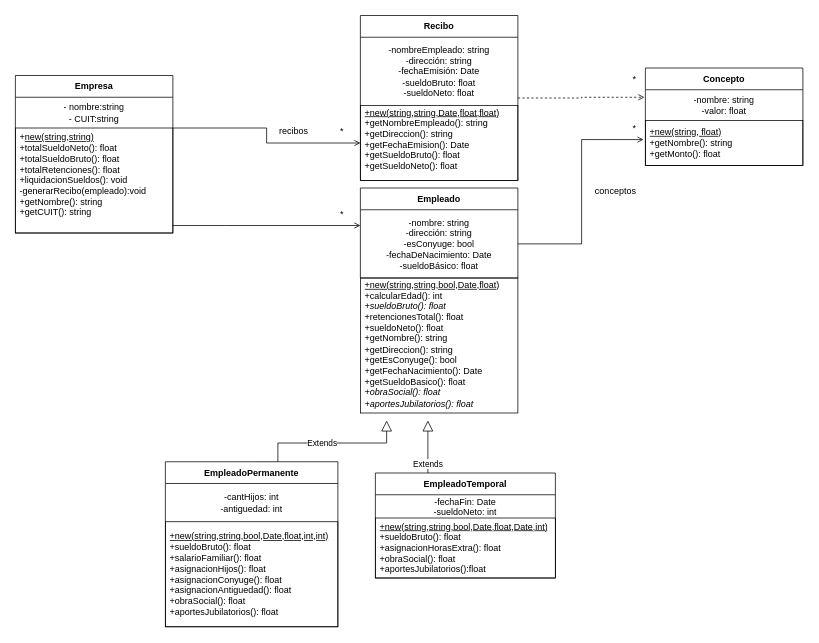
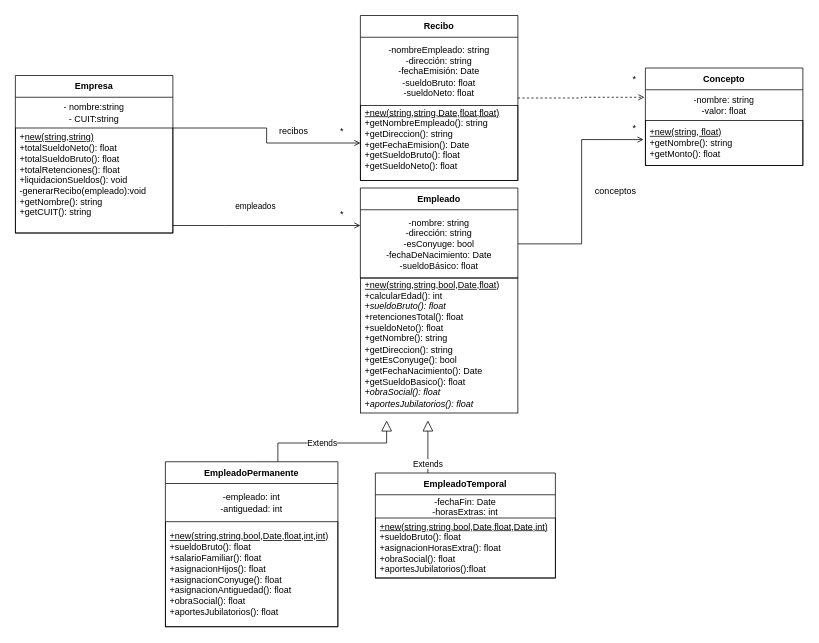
node "empleados": added
node "-cantHijos: int -antiguedad: int": label "-cantHijos: int -antiguedad: int" -> "-empleado: int -antiguedad: int"
node "-fechaFin: Date -sueldoNeto: int": label "-fechaFin: Date -sueldoNeto: int" -> "-fechaFin: Date -horasExtras: int"
